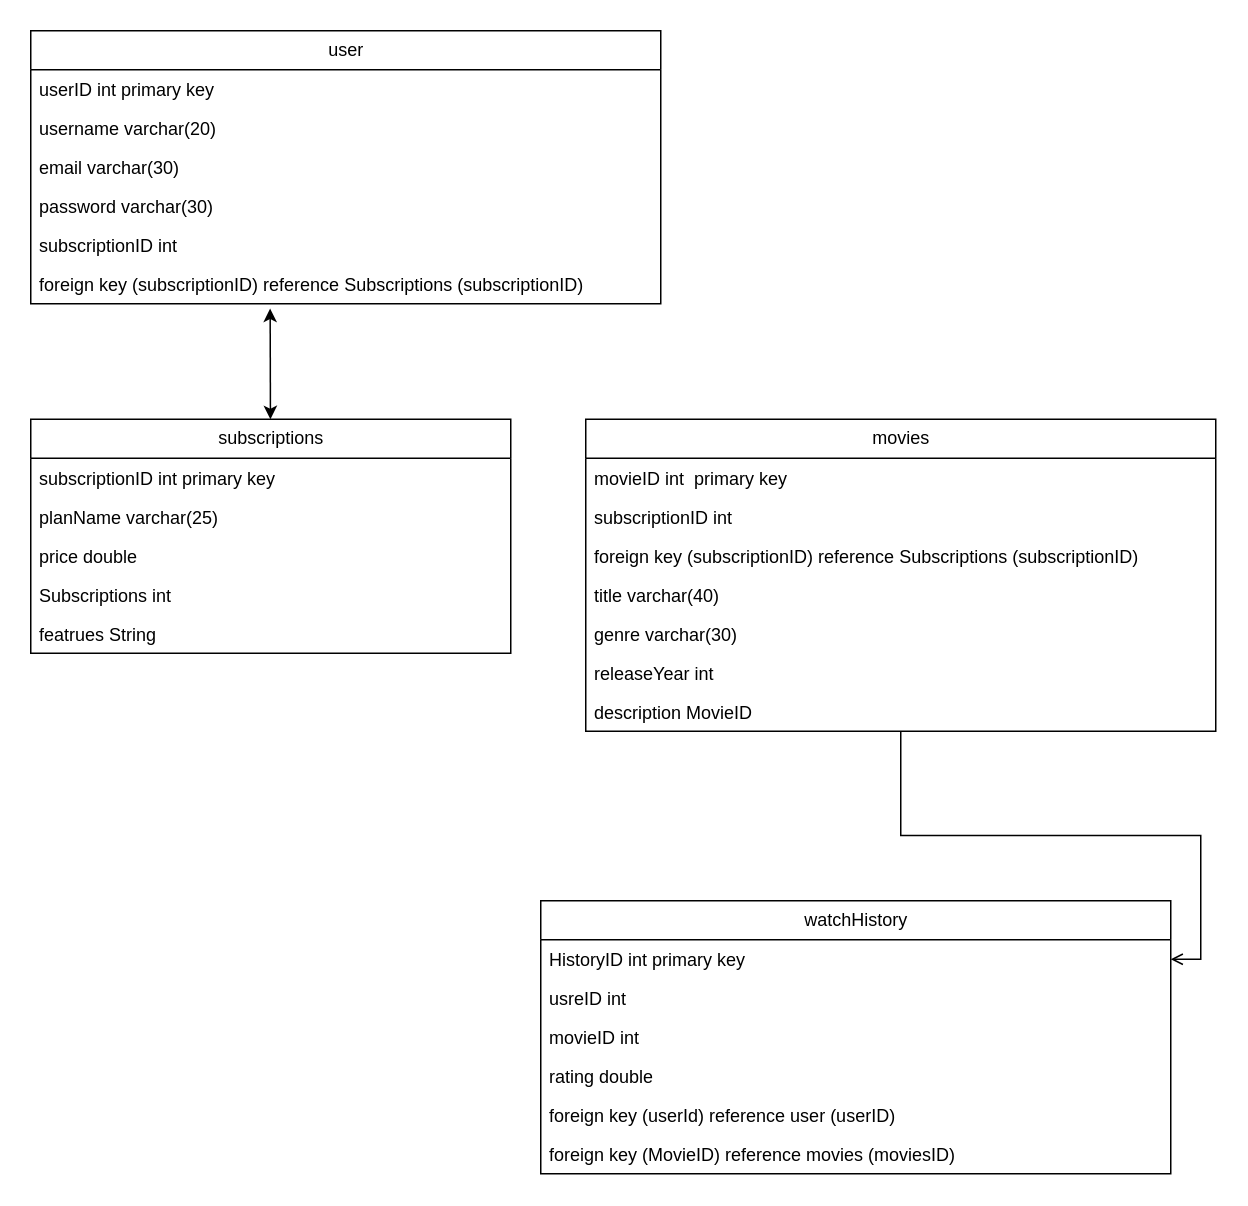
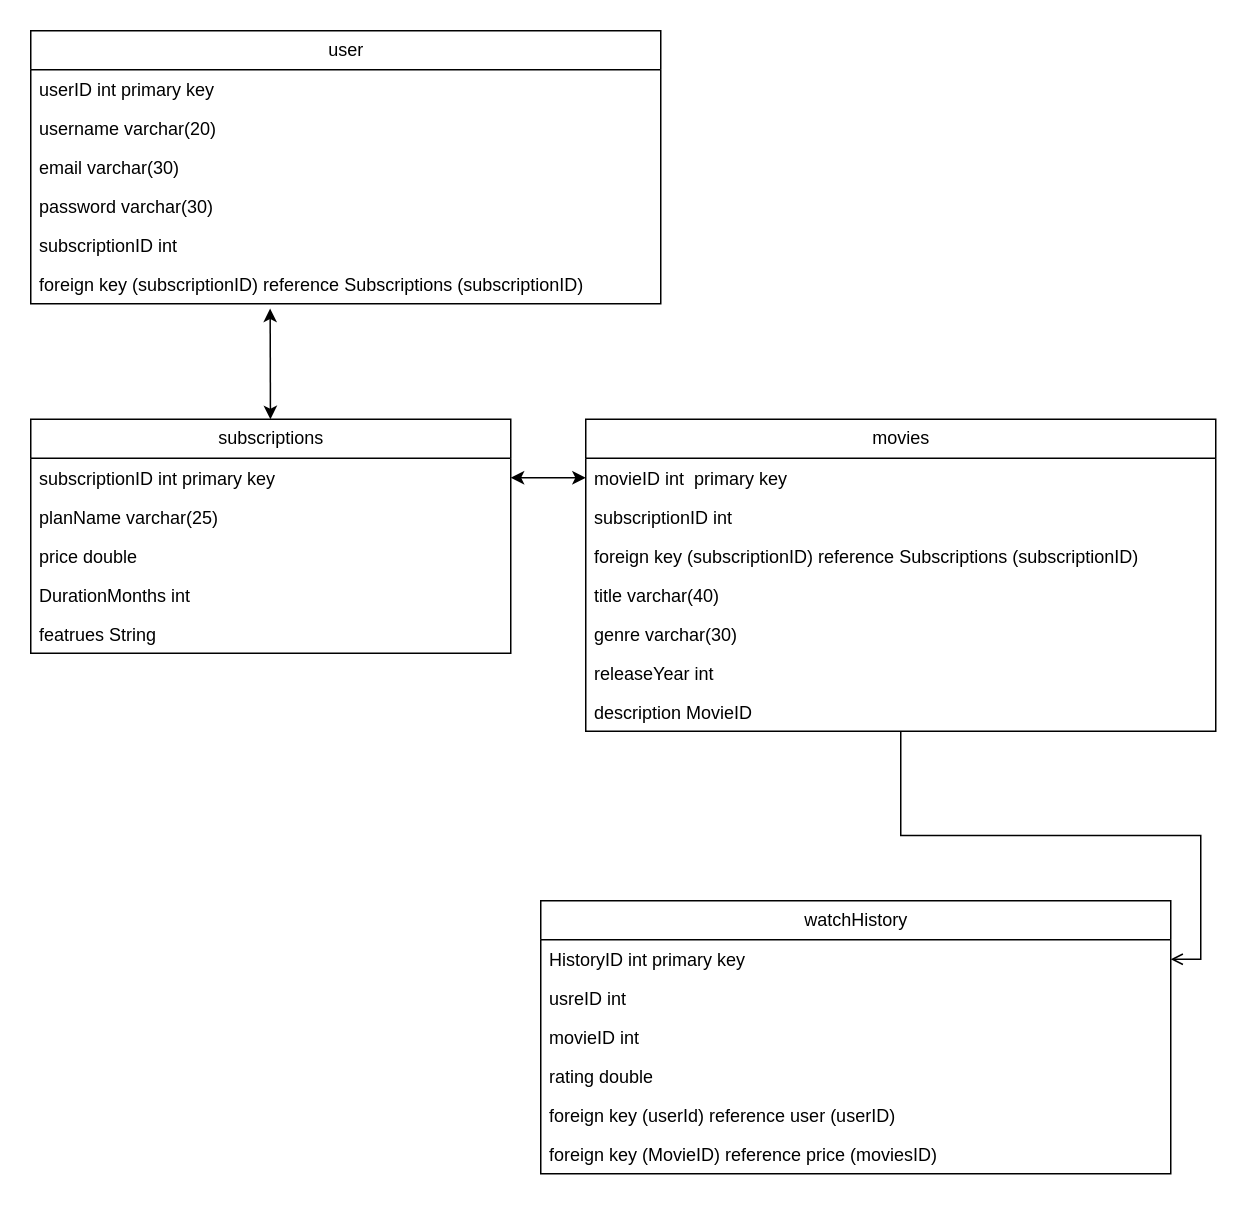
edge "subscriptionID int primary key" -- "movieID int primary key": added
node "Subscriptions int": label "Subscriptions int" -> "DurationMonths int"
node "foreign key (MovieID) reference movies (moviesID)": label "foreign key (MovieID) reference movies (moviesID)" -> "foreign key (MovieID) reference price (moviesID)"
